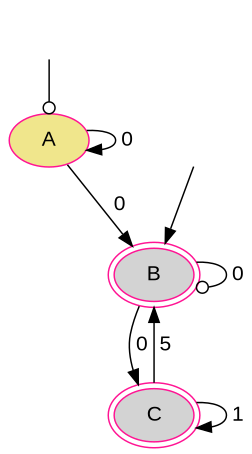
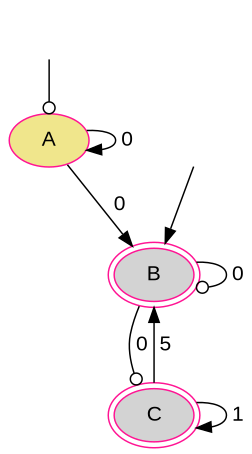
edge "B" -> "C": arrowhead normal -> odot
